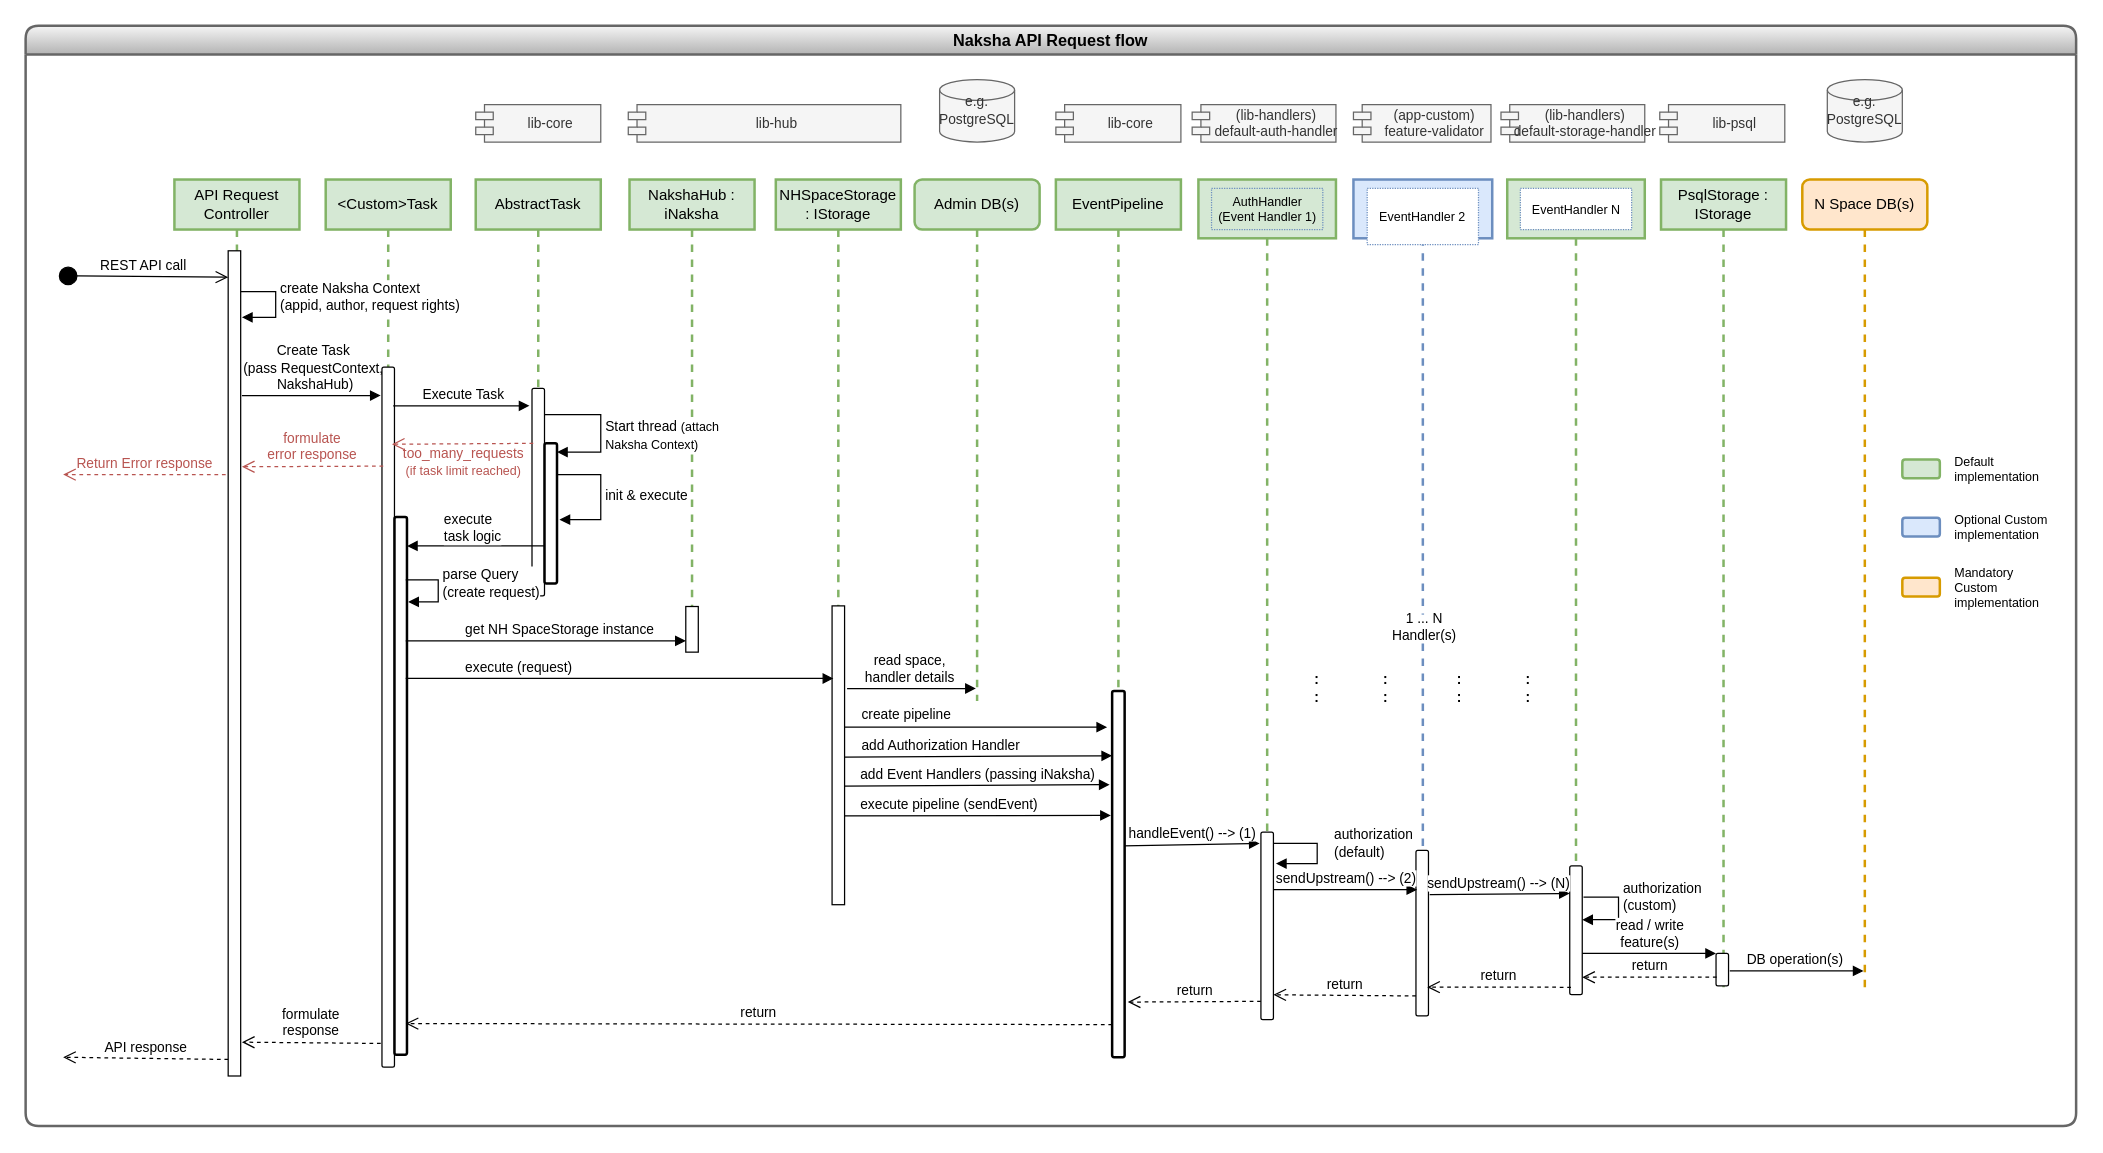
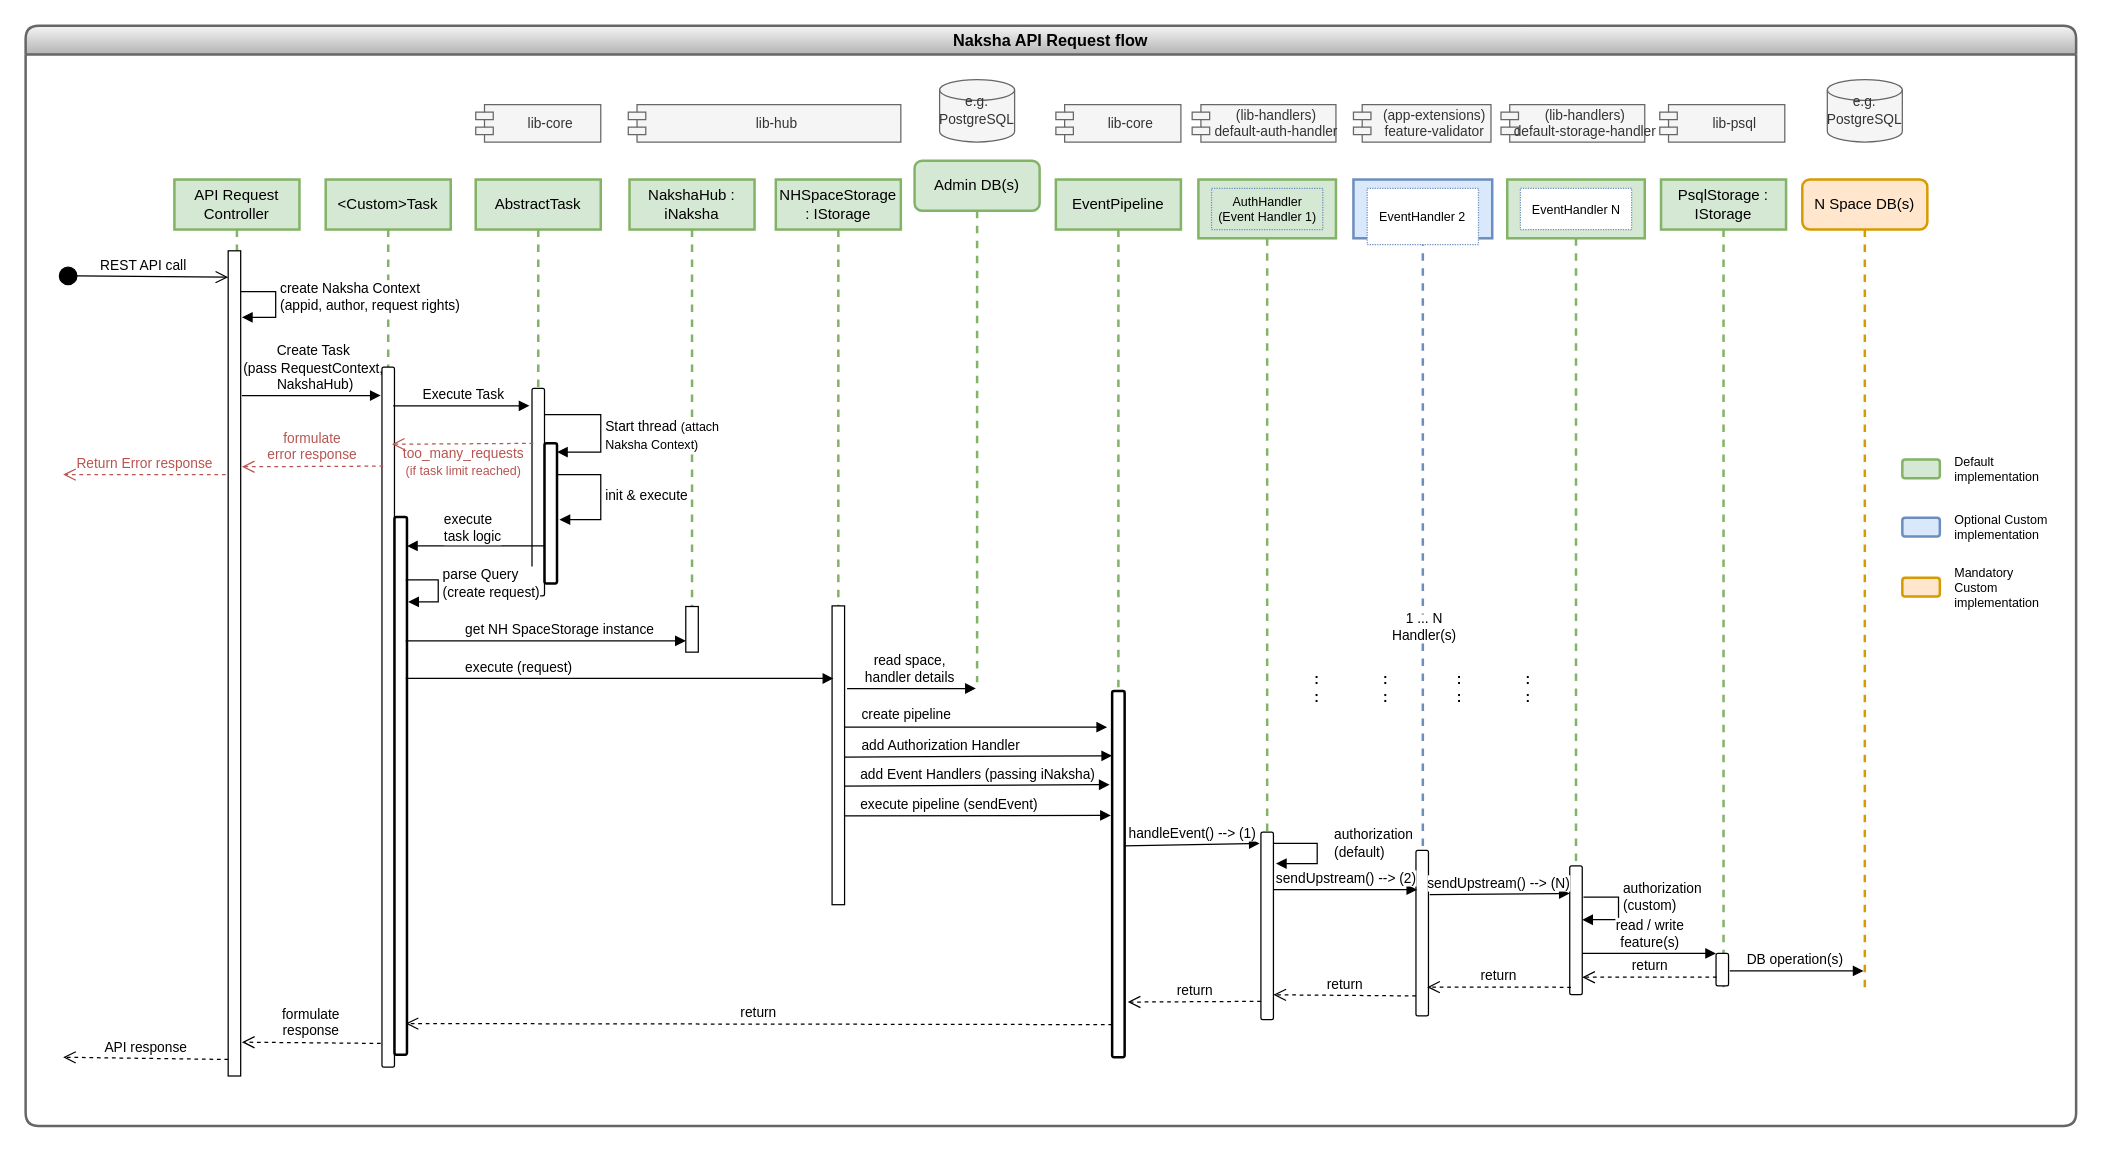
node "(app-custom) feature-validator": label "(app-custom) feature-validator" -> "(app-extensions) feature-validator"
node "Admin DB(s)": moved (977, 440) -> (977, 421)
